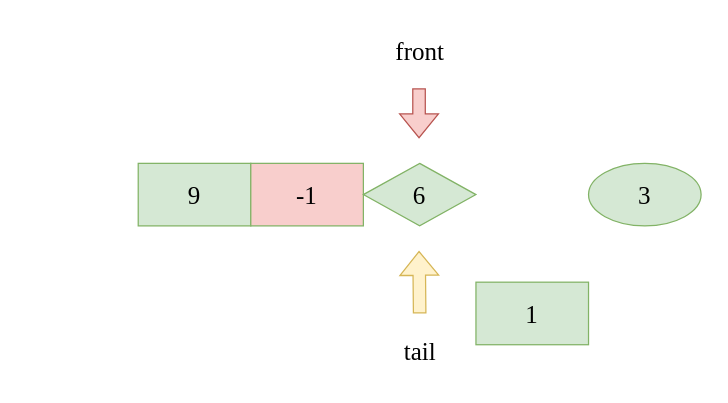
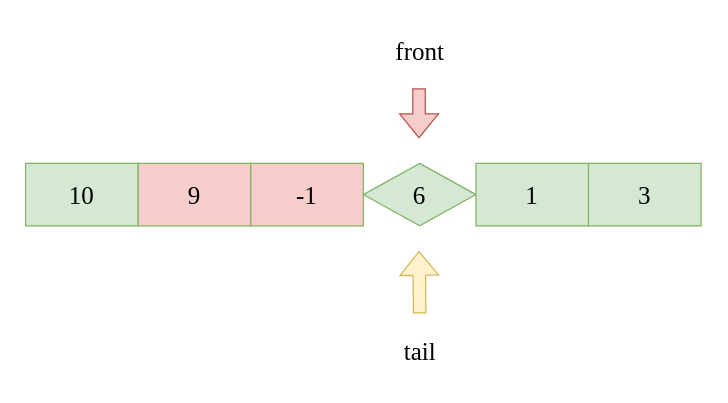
node "10": added
node "9": fillcolor #d5e8d4 -> #f8cecc
node "3": shape ellipse -> rectangle
node "1": moved (532, 313) -> (532, 194)
